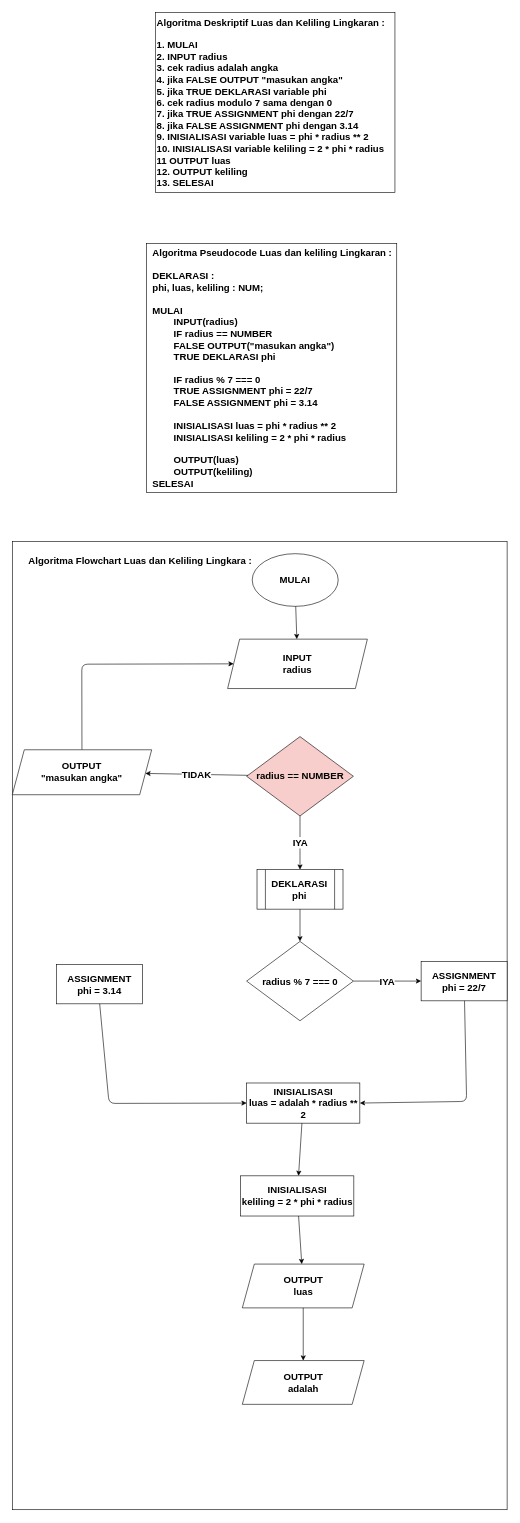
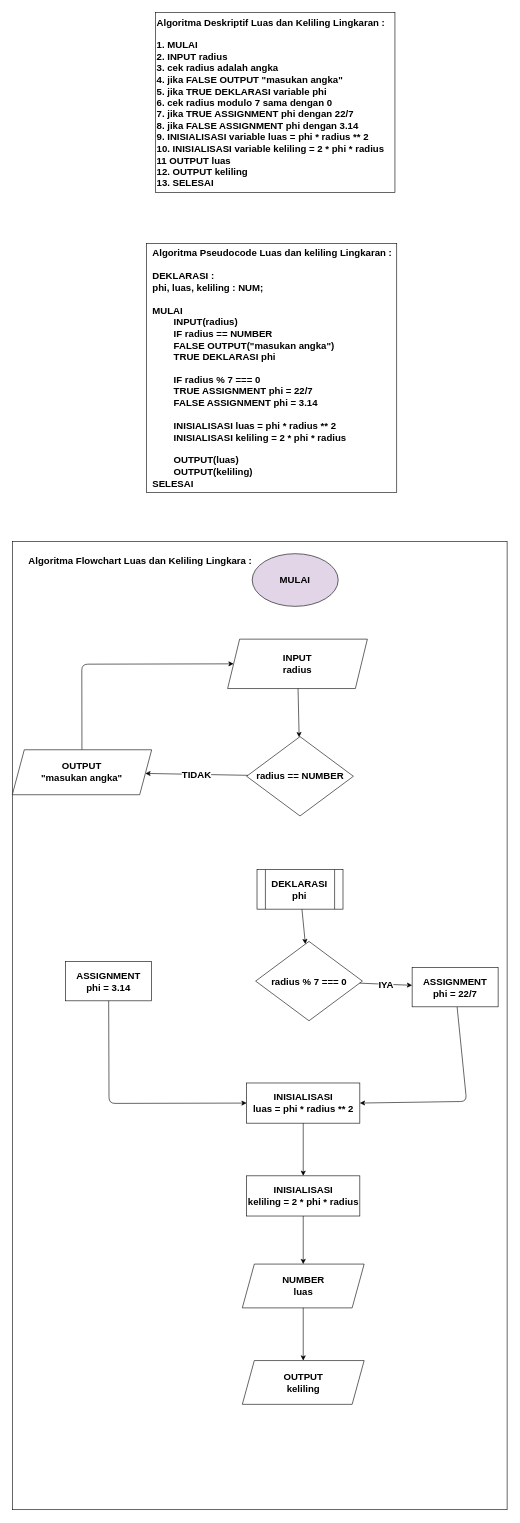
node "MULAI": fillcolor #ffffff -> #e1d5e7
edge "MULAI" -> "INPUTradius": removed
edge "INPUTradius" -> "radius == NUMBER": added
node "radius == NUMBER": fillcolor #f8cecc -> #ffffff
edge "radius == NUMBER" -> "DEKLARASI phi": removed, label "IYA"
node "radius % 7 === 0": moved (300, 981) -> (309, 981)
node "ASSIGNMENTphi = 22/7": moved (464, 981) -> (455, 987)
node "ASSIGNMENTphi = 3.14": moved (100, 984) -> (109, 981)
node "INISIALISASIluas = adalah * radius ** 2": label "INISIALISASIluas = adalah * radius ** 2" -> "INISIALISASIluas = phi * radius ** 2"
node "INISIALISASIkeliling = 2 * phi * radius": moved (297, 1196) -> (303, 1196)
node "OUTPUTluas": label "OUTPUTluas" -> "NUMBERluas"
node "OUTPUTadalah": label "OUTPUTadalah" -> "OUTPUTkeliling"
